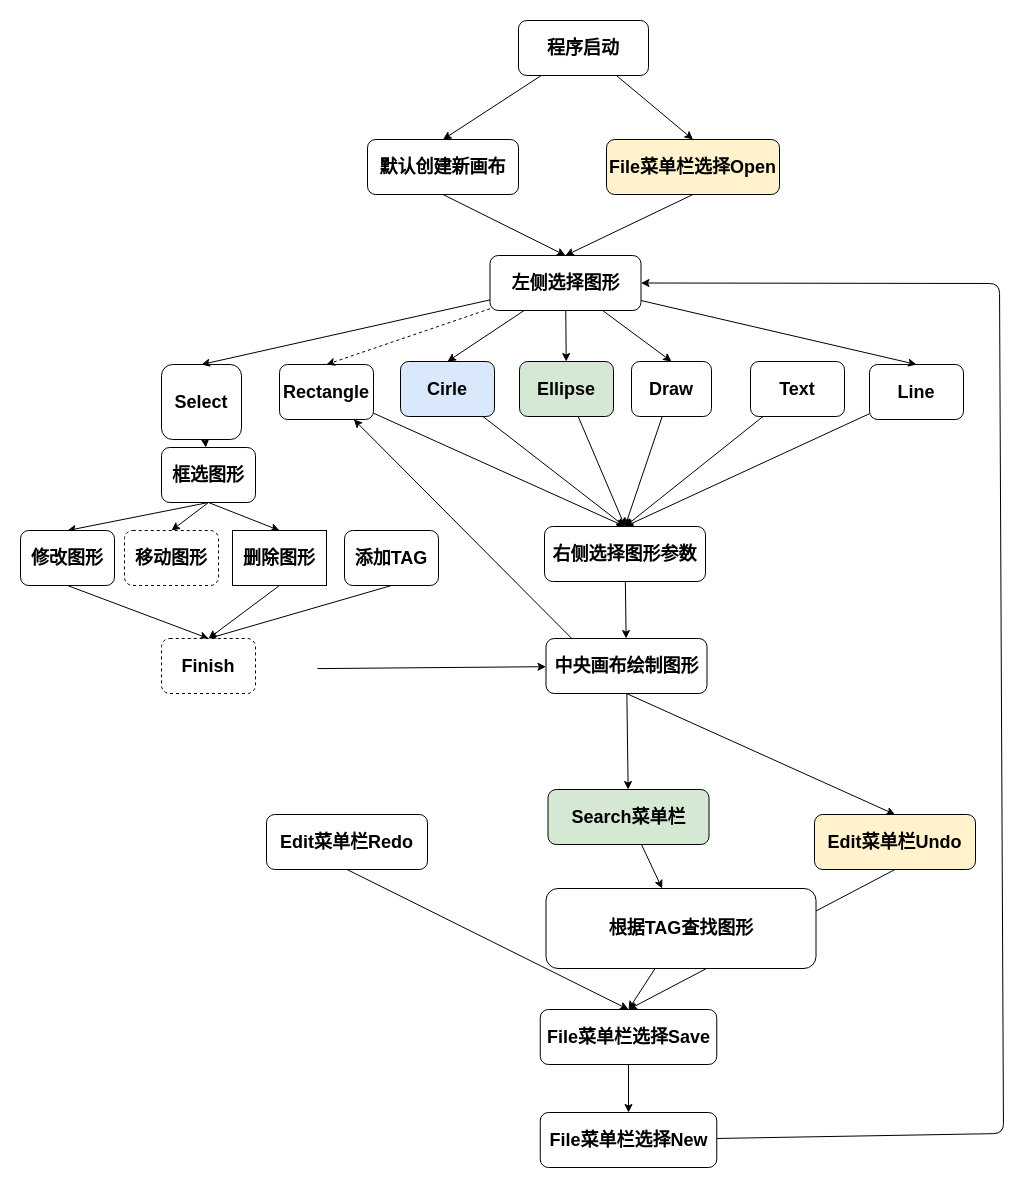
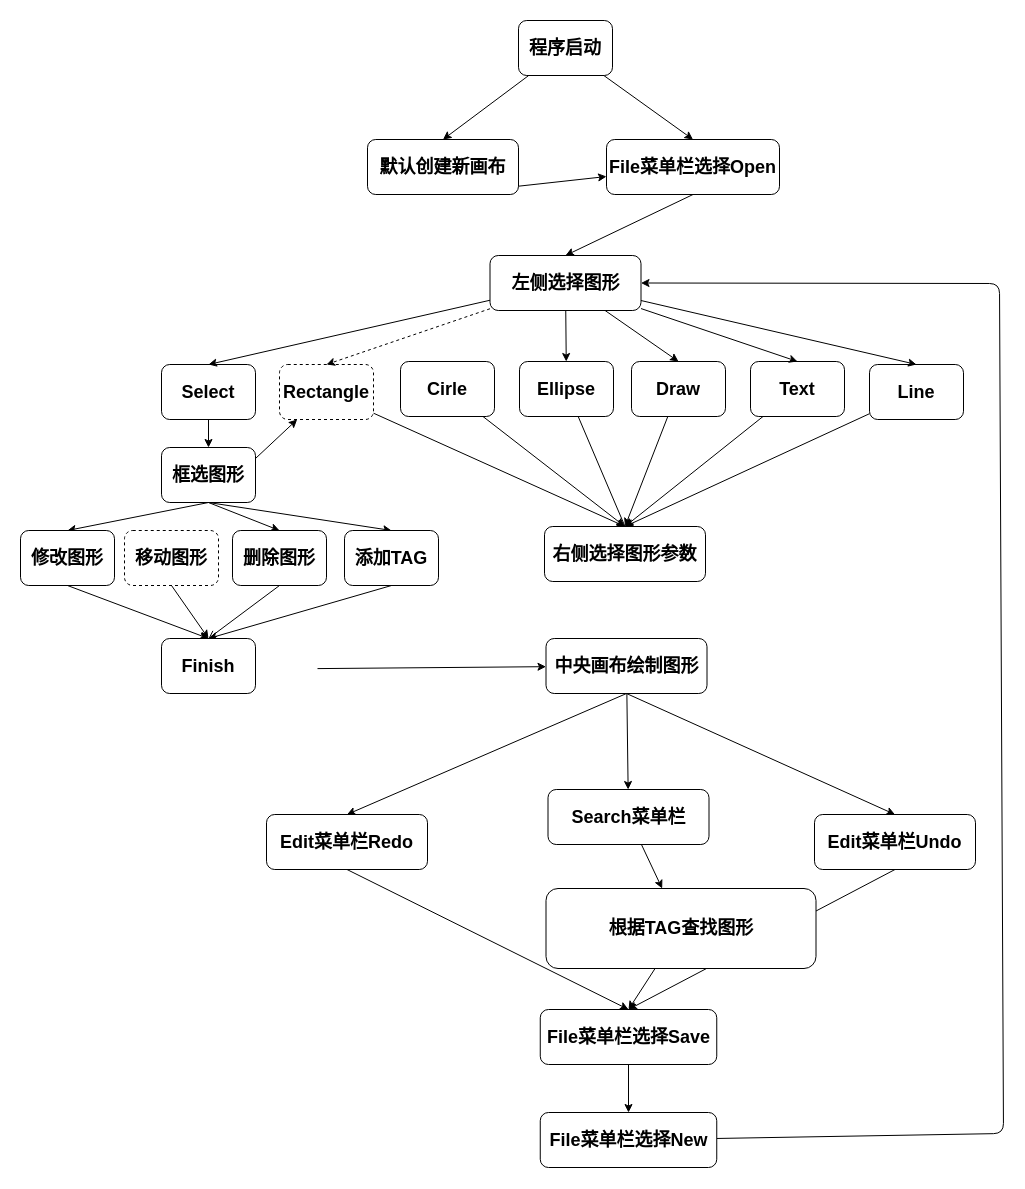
node "程序启动": size 130x55 -> 94x55
node "File菜单栏选择Open": fillcolor #fff2cc -> #ffffff
edge "默认创建新画布" -> "左侧选择图形": now "默认创建新画布" -> "File菜单栏选择Open"
edge "左侧选择图形" -> "Cirle": removed
edge "左侧选择图形" -> "Text": added
node "Cirle": fillcolor #dae8fc -> #ffffff
node "Ellipse": fillcolor #d5e8d4 -> #ffffff
node "Draw": size 80x55 -> 94x55
node "Rectangle": style solid -> dashed
node "Select": size 80x75 -> 94x55
edge "框选图形" -> "移动图形": now "框选图形" -> "Rectangle"
edge "框选图形" -> "添加TAG": added
edge "Ellipse" -> "右侧选择图形参数": arrowhead classic -> none
edge "中央画布绘制图形" -> "Rectangle": now "中央画布绘制图形" -> "Edit菜单栏Redo"
node "删除图形": shape rectangle -> rounded rectangle
edge "右侧选择图形参数" -> "中央画布绘制图形": removed
edge "移动图形" -> "Finish": added
edge "删除图形" -> "Finish": arrowhead classic -> open
node "Finish": style dashed -> solid
node "Search菜单栏": fillcolor #d5e8d4 -> #ffffff
node "Edit菜单栏Undo": fillcolor #fff2cc -> #ffffff
